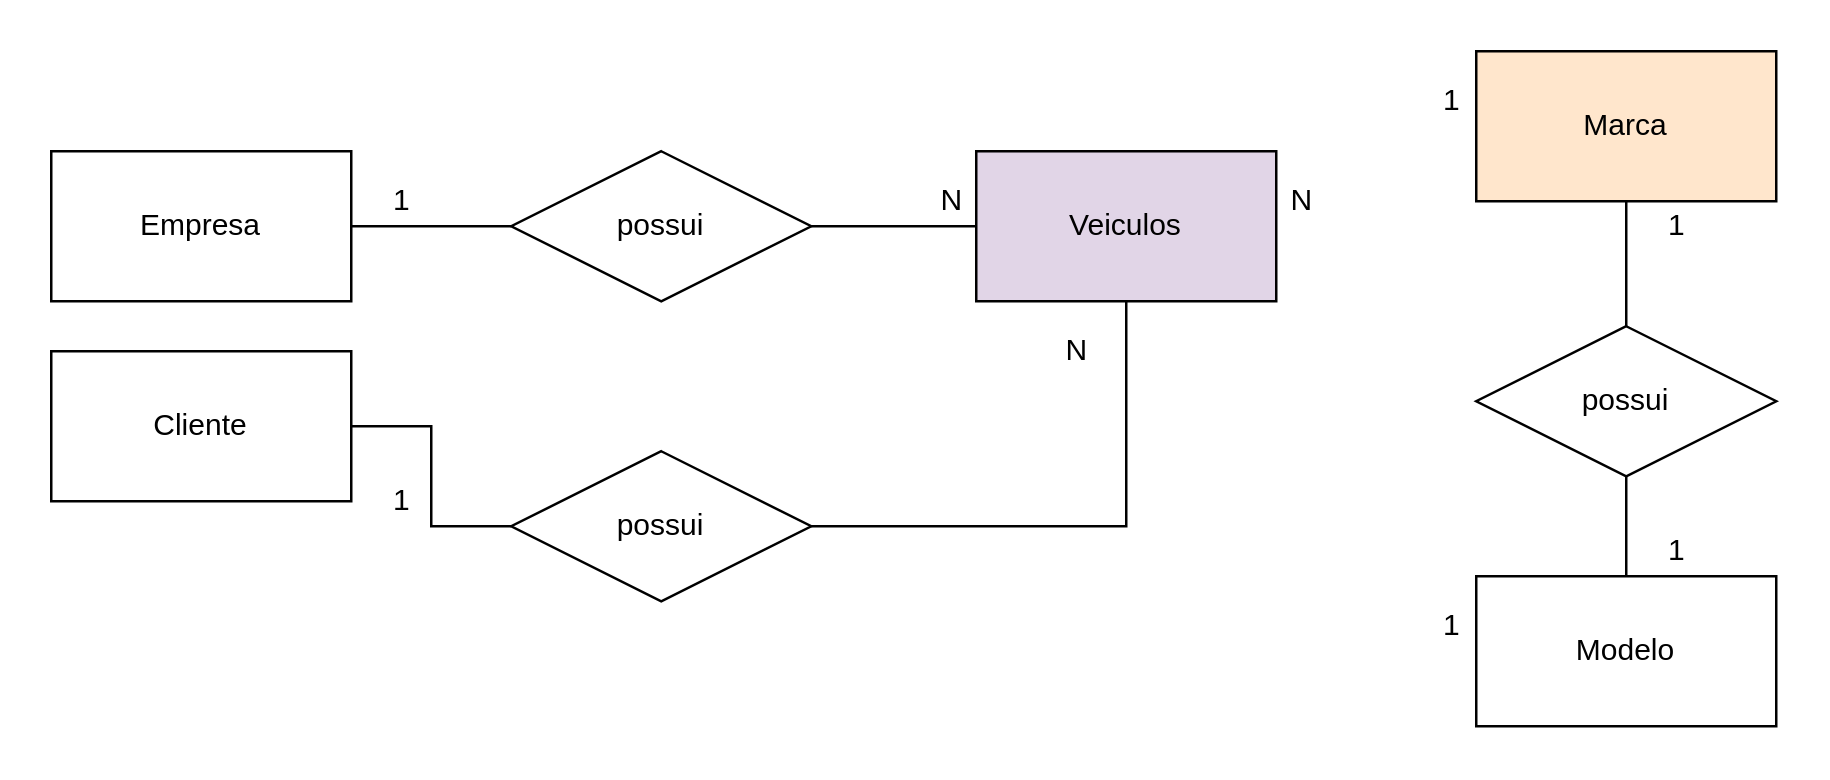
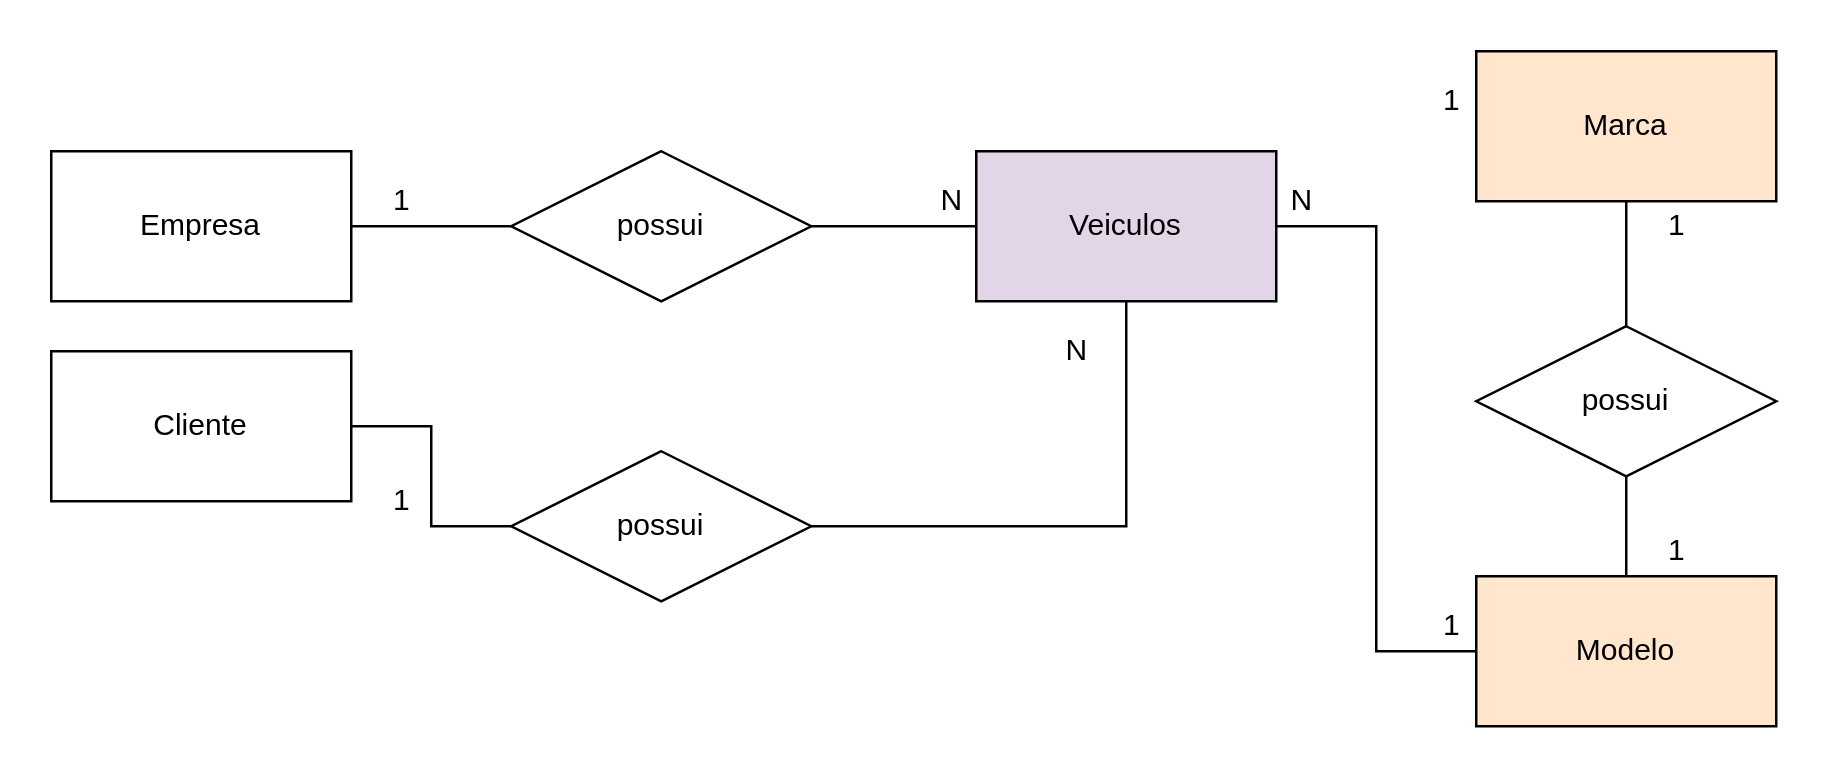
edge "Veiculos" -- "Modelo": added
node "Modelo": fillcolor #ffffff -> #ffe6cc
